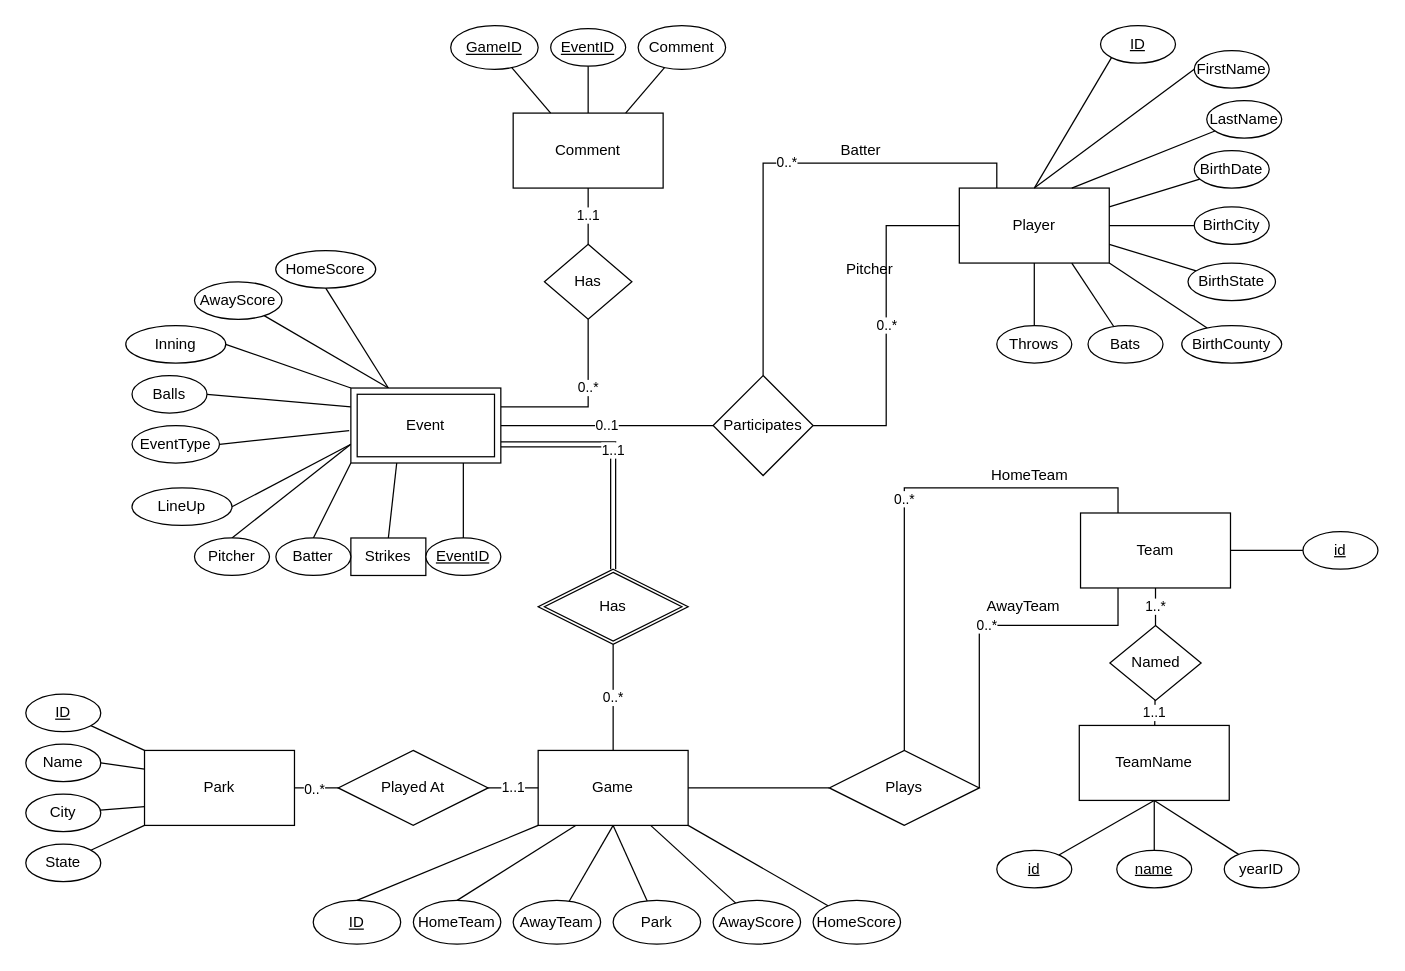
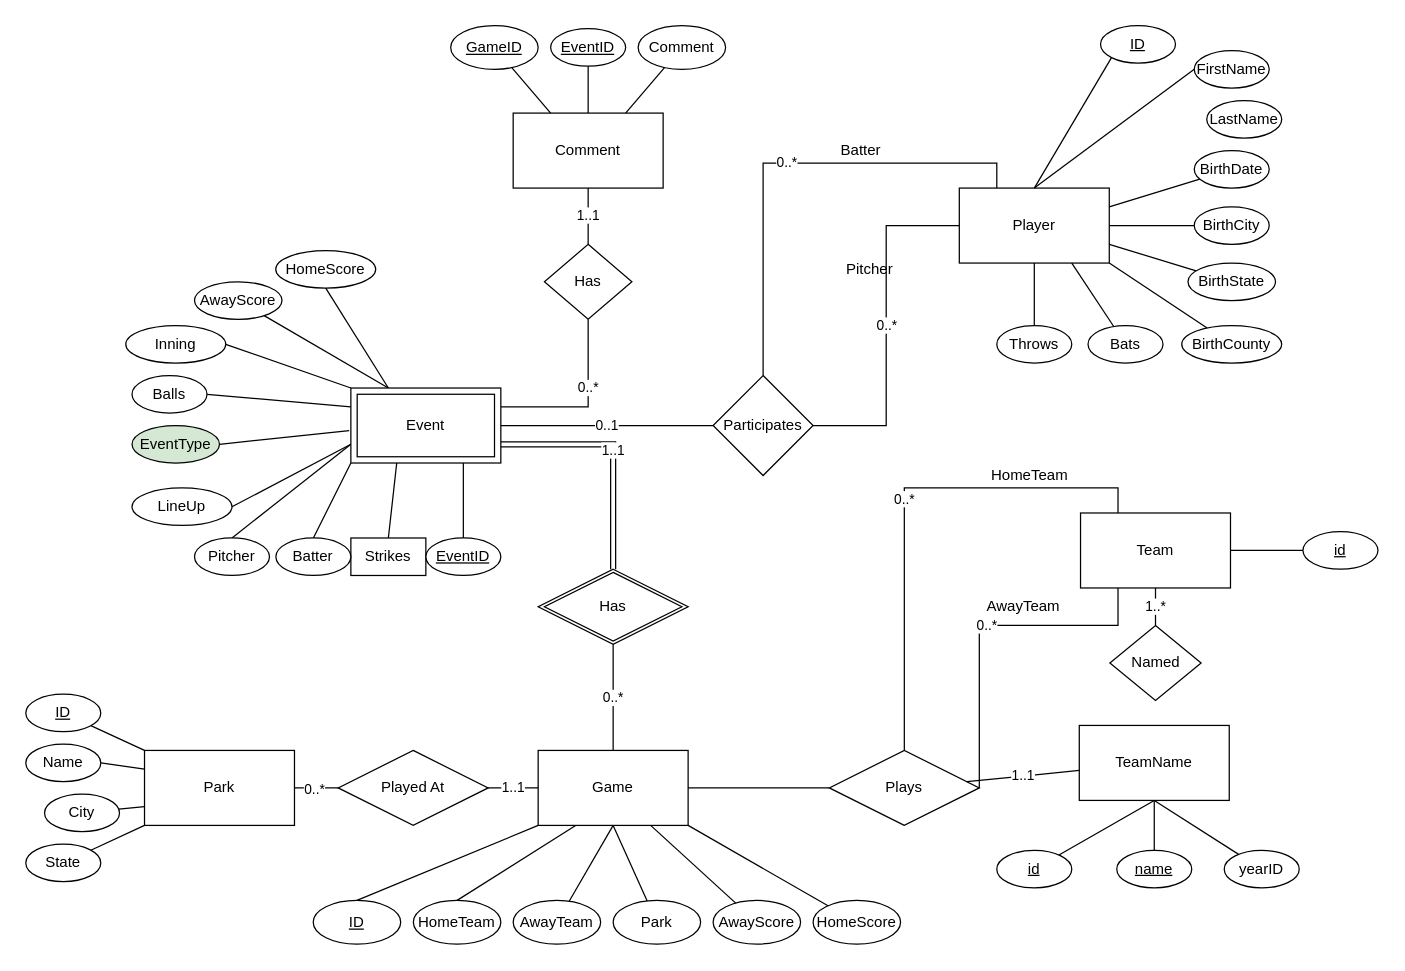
edge "LastName" -- "Player": removed
node "EventType": fillcolor #ffffff -> #d5e8d4
edge "Named" -- "TeamName": now "Plays" -- "TeamName"
node "City": moved (63, 813) -> (82, 813)
